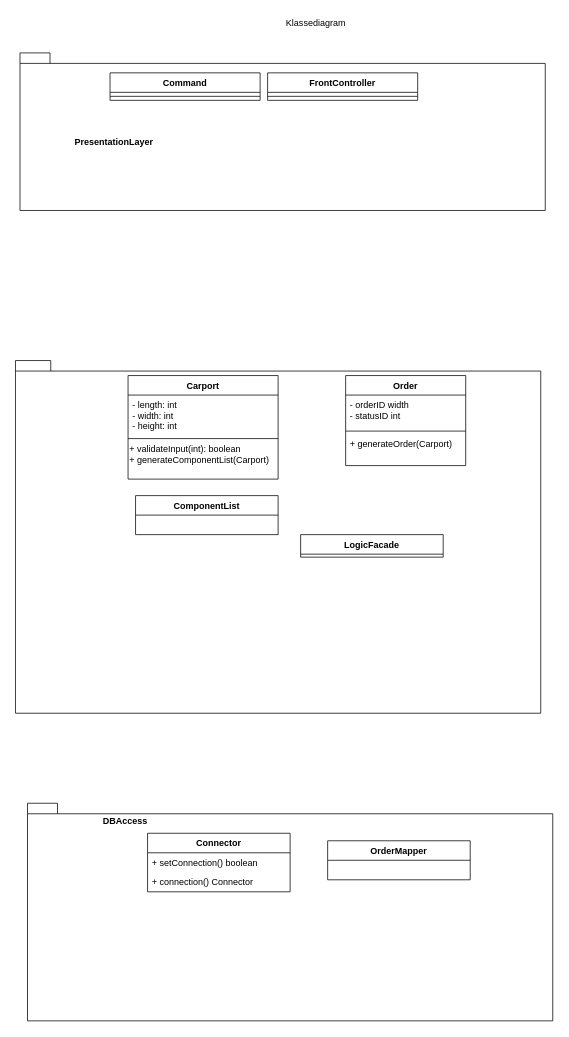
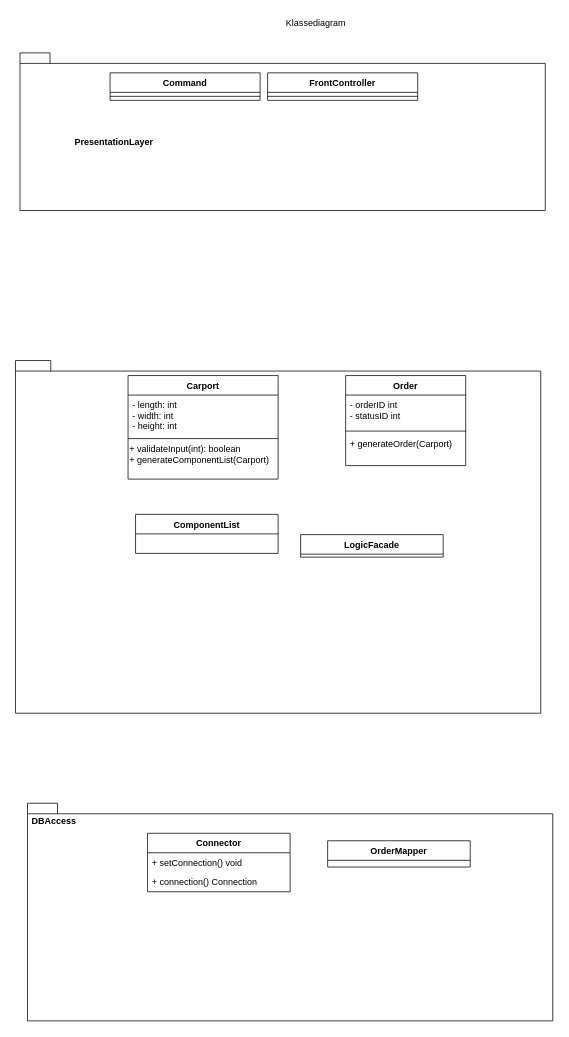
node "- orderID width - statusID int": label "- orderID width - statusID int" -> "- orderID int - statusID int"
node "ComponentList": moved (207, 515) -> (207, 534)
node "DBAccess": moved (125, 821) -> (54, 821)
node "OrderMapper": size 143x39 -> 143x26
node "+ setConnection() boolean": label "+ setConnection() boolean" -> "+ setConnection() void"
node "+ connection() Connector": label "+ connection() Connector" -> "+ connection() Connection"
